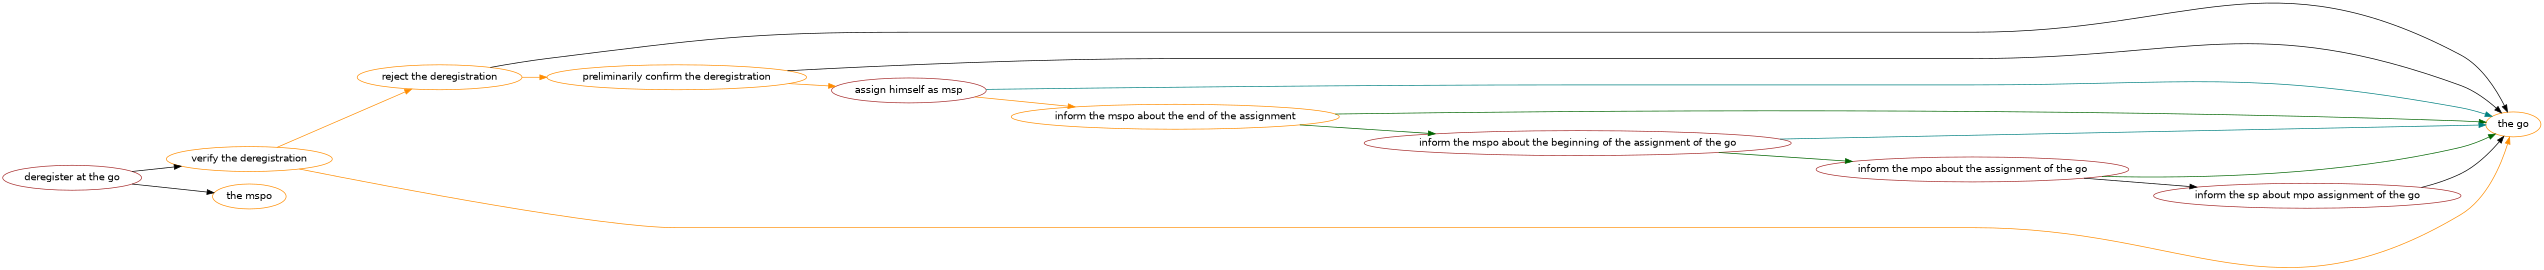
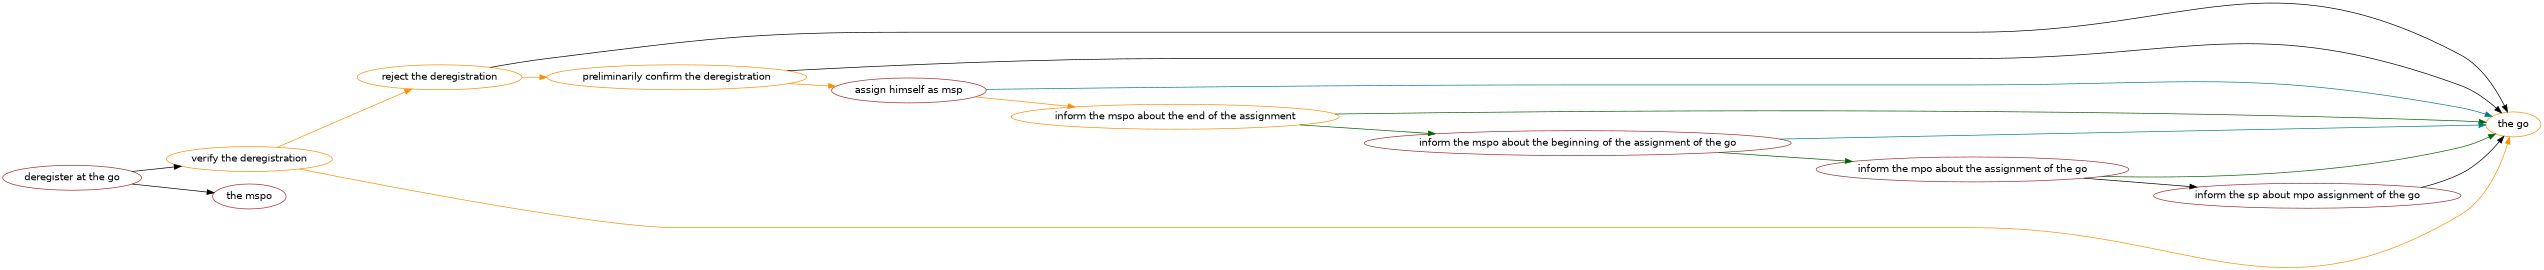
node "the mspo": color darkorange -> brown
